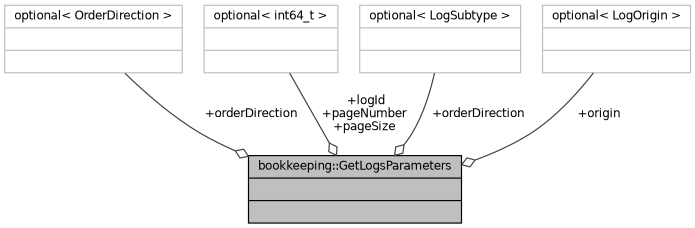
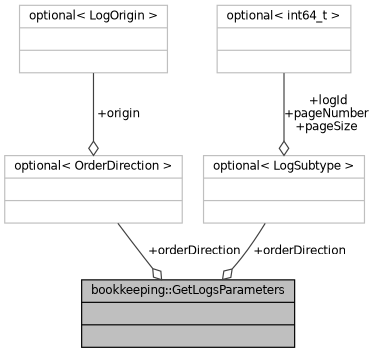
edge "optional< int64_t >" -> "bookkeeping::GetLogsParameters": now "optional< int64_t >" -> "optional< LogSubtype >"
edge "optional< LogOrigin >" -> "bookkeeping::GetLogsParameters": now "optional< LogOrigin >" -> "optional< OrderDirection >"
